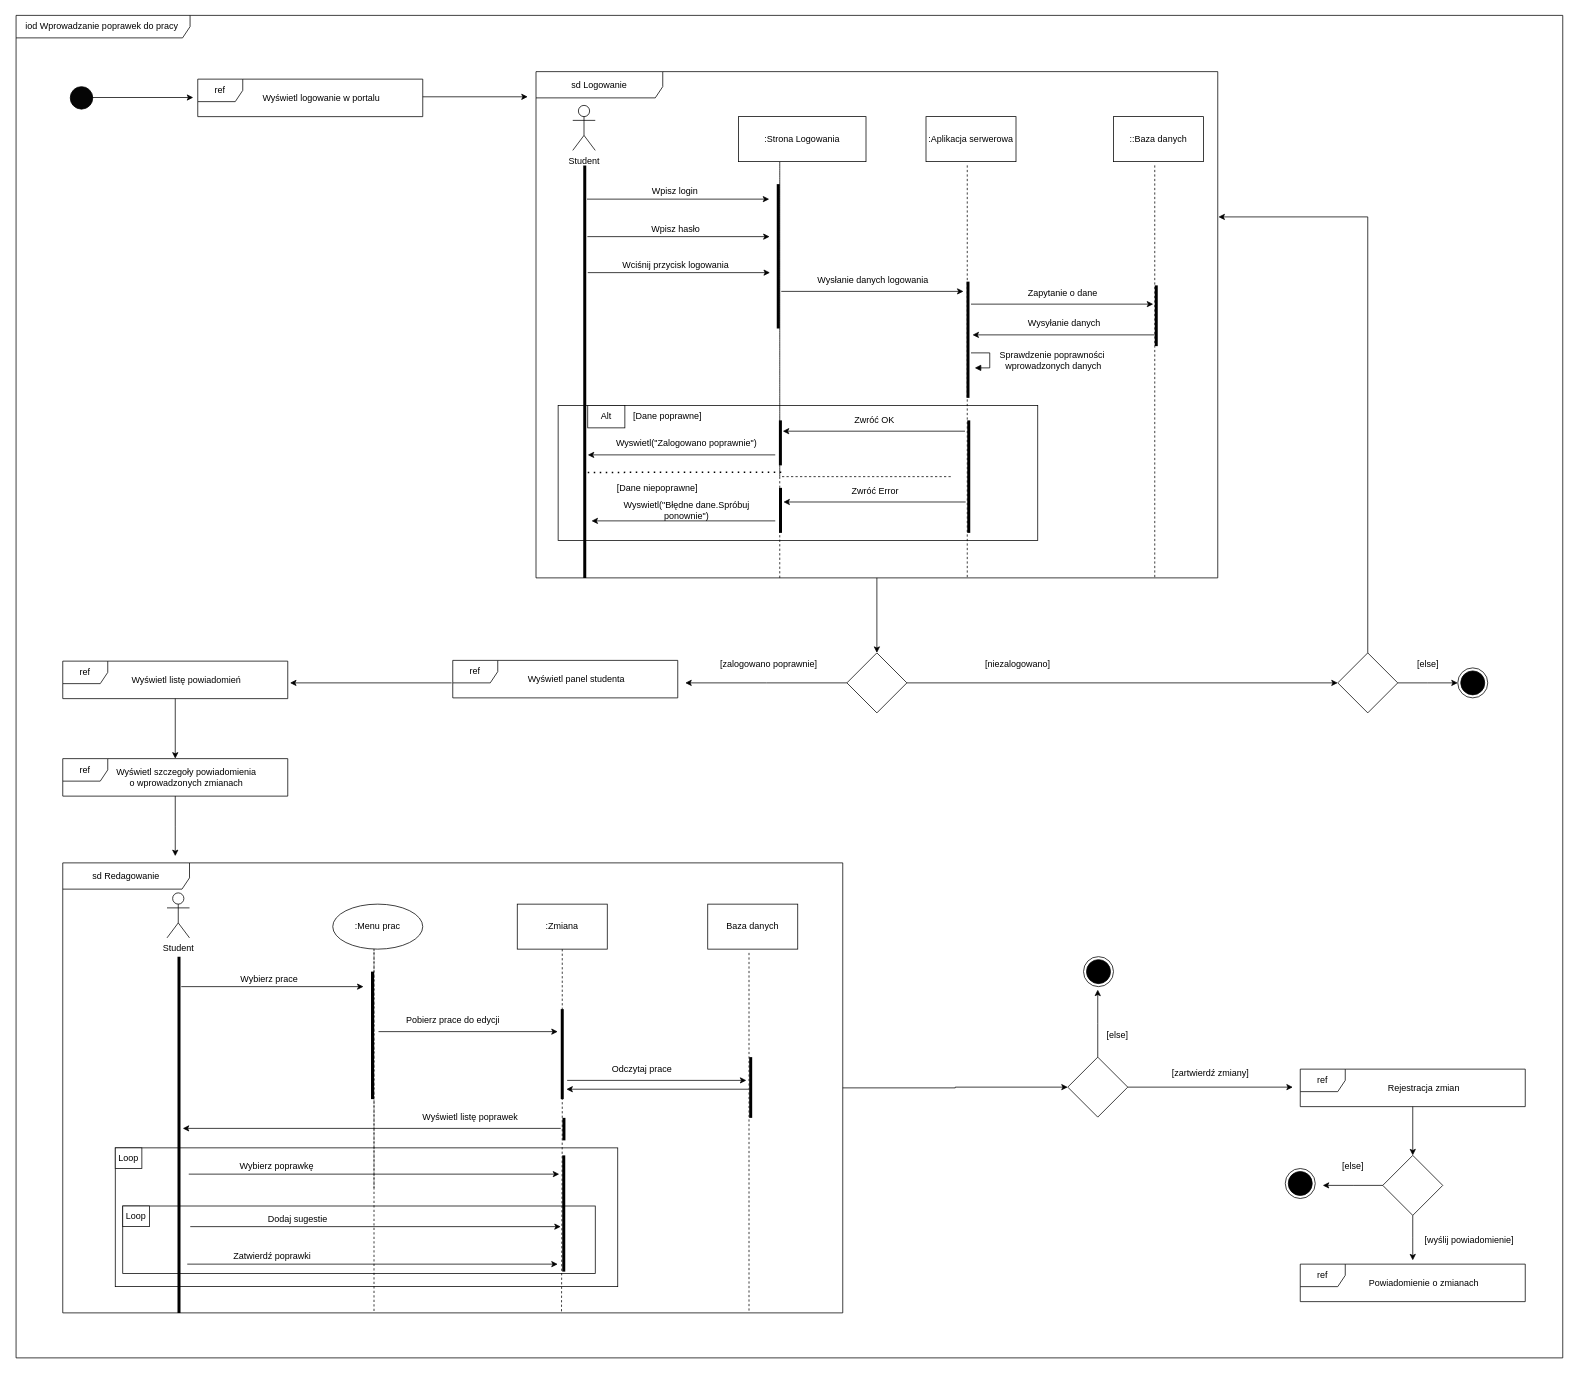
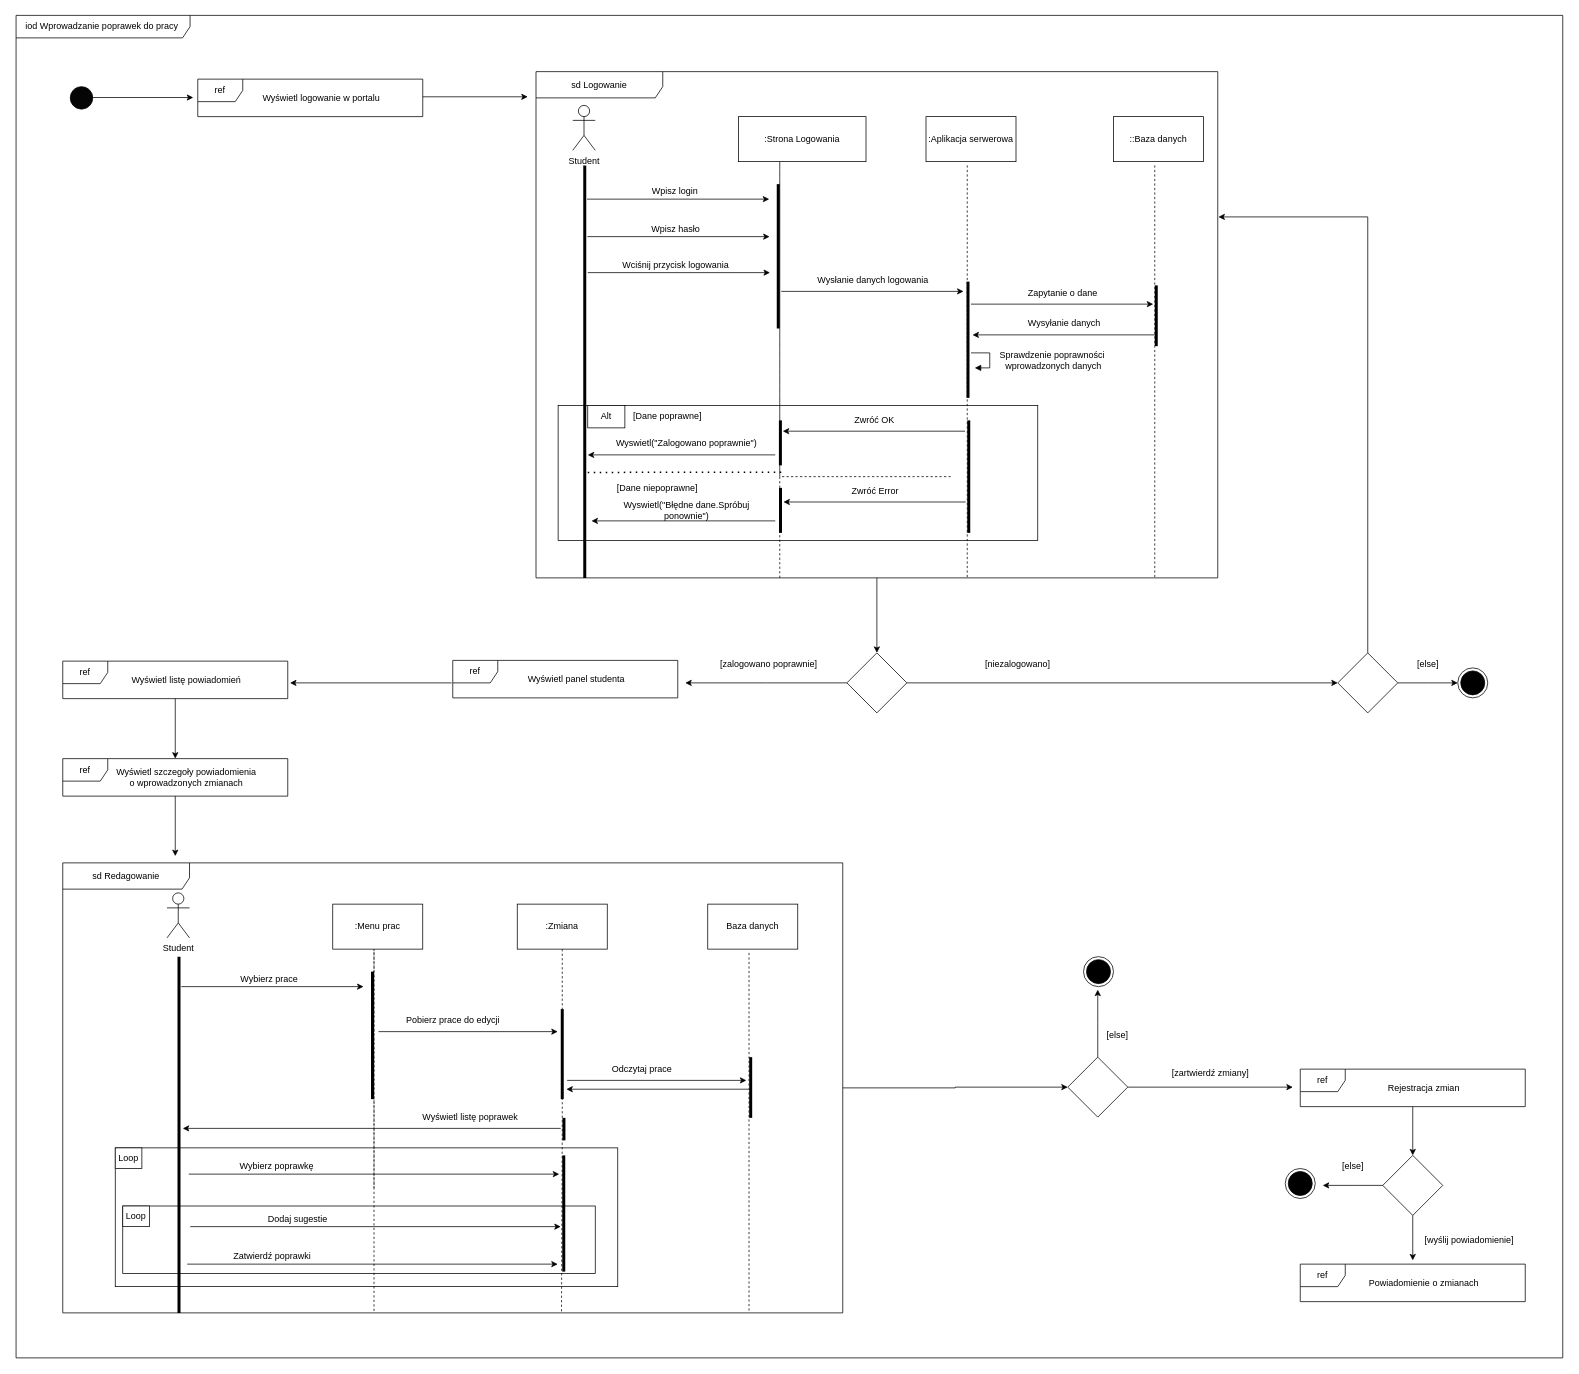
node ":Menu prac": shape ellipse -> rectangle
